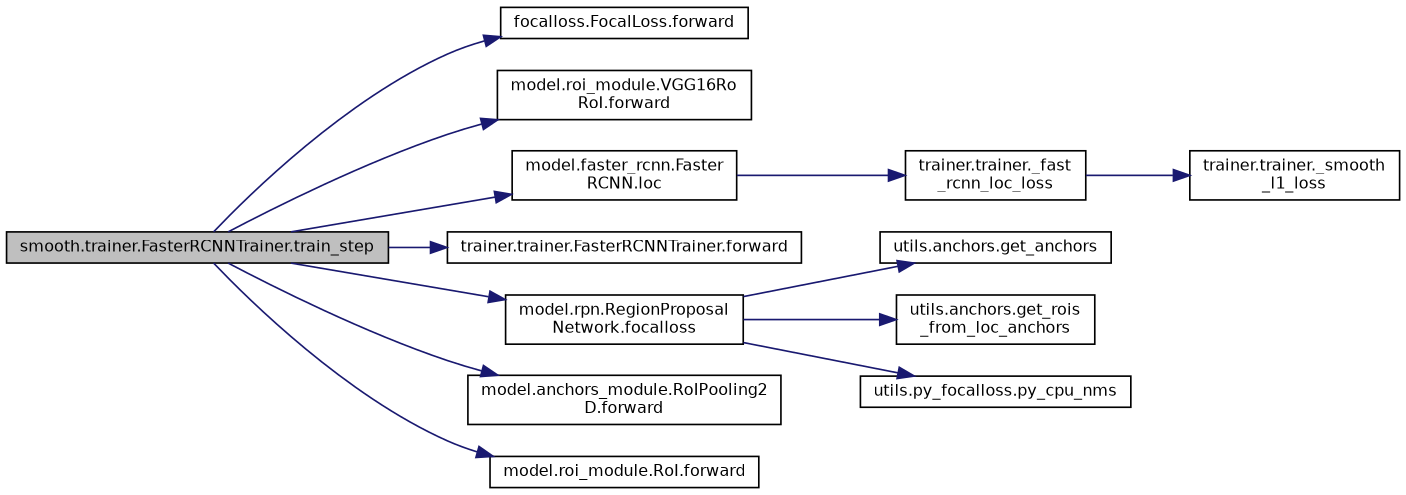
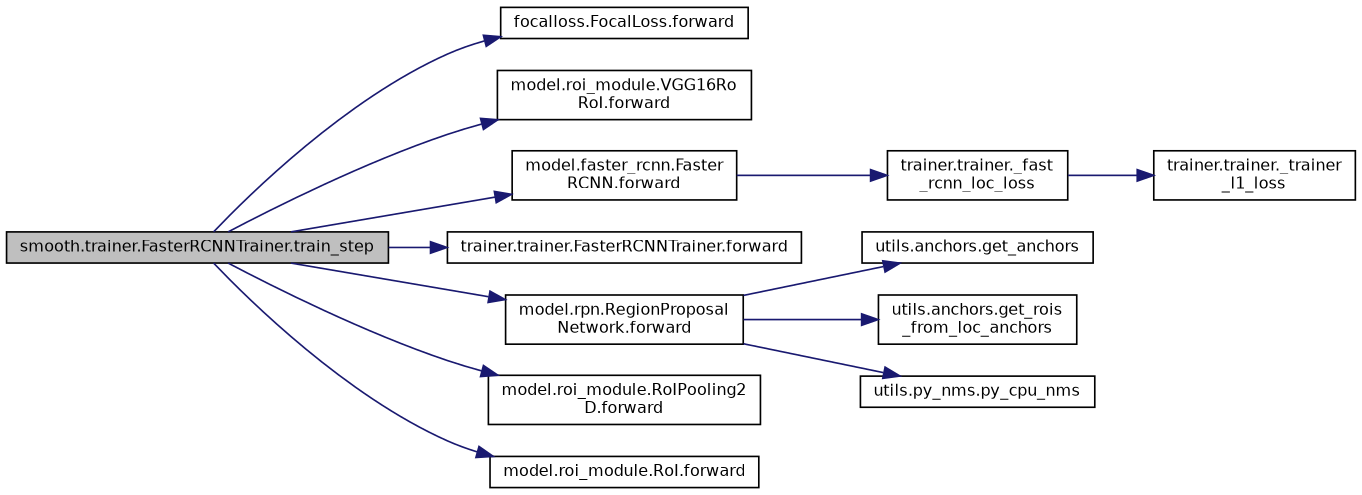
node "model.faster_rcnn.Faster RCNN.loc": label "model.faster_rcnn.Faster RCNN.loc" -> "model.faster_rcnn.Faster RCNN.forward"
node "trainer.trainer._smooth _l1_loss": label "trainer.trainer._smooth _l1_loss" -> "trainer.trainer._trainer _l1_loss"
node "model.rpn.RegionProposal Network.focalloss": label "model.rpn.RegionProposal Network.focalloss" -> "model.rpn.RegionProposal Network.forward"
node "utils.py_focalloss.py_cpu_nms": label "utils.py_focalloss.py_cpu_nms" -> "utils.py_nms.py_cpu_nms"
node "model.anchors_module.RoIPooling2 D.forward": label "model.anchors_module.RoIPooling2 D.forward" -> "model.roi_module.RoIPooling2 D.forward"
